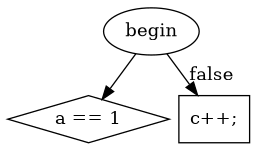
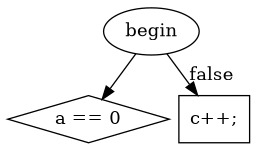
node "a == 1": label "a == 1" -> "a == 0"
